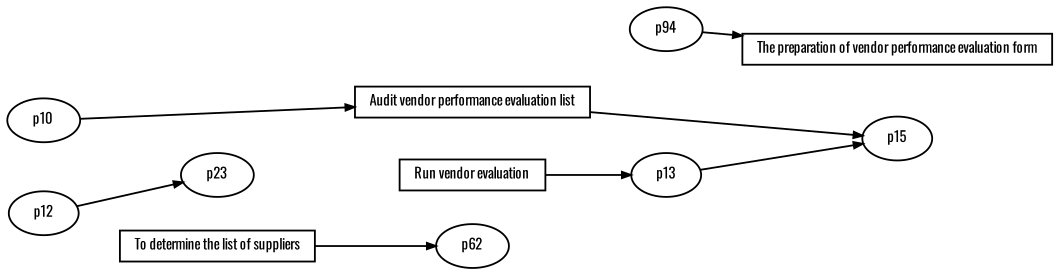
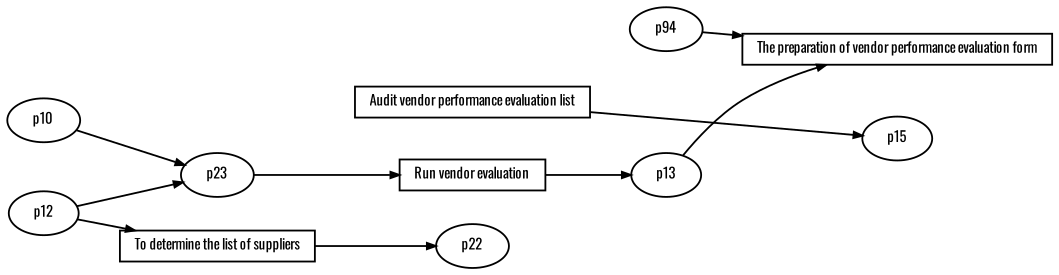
edge "p10" -> "Audit vendor performance evaluation list": now "p10" -> "p23"
edge "p13" -> "p15": now "p13" -> "The preparation of vendor performance evaluation form"
edge "p23" -> "Run vendor evaluation": added
edge "p12" -> "To determine the list of suppliers": added
node "p62": label "p62" -> "p22"
